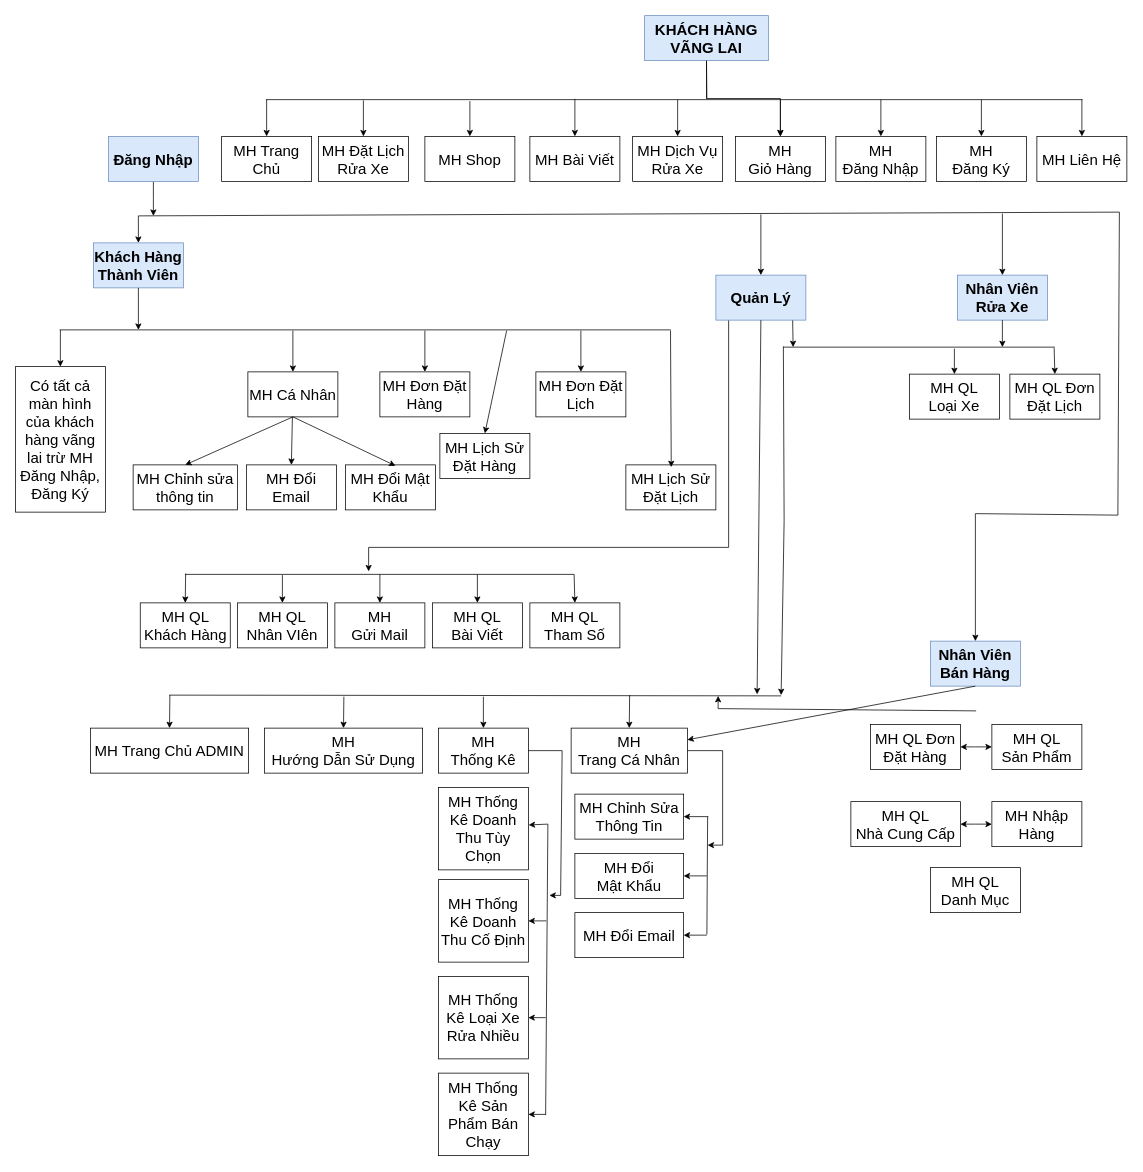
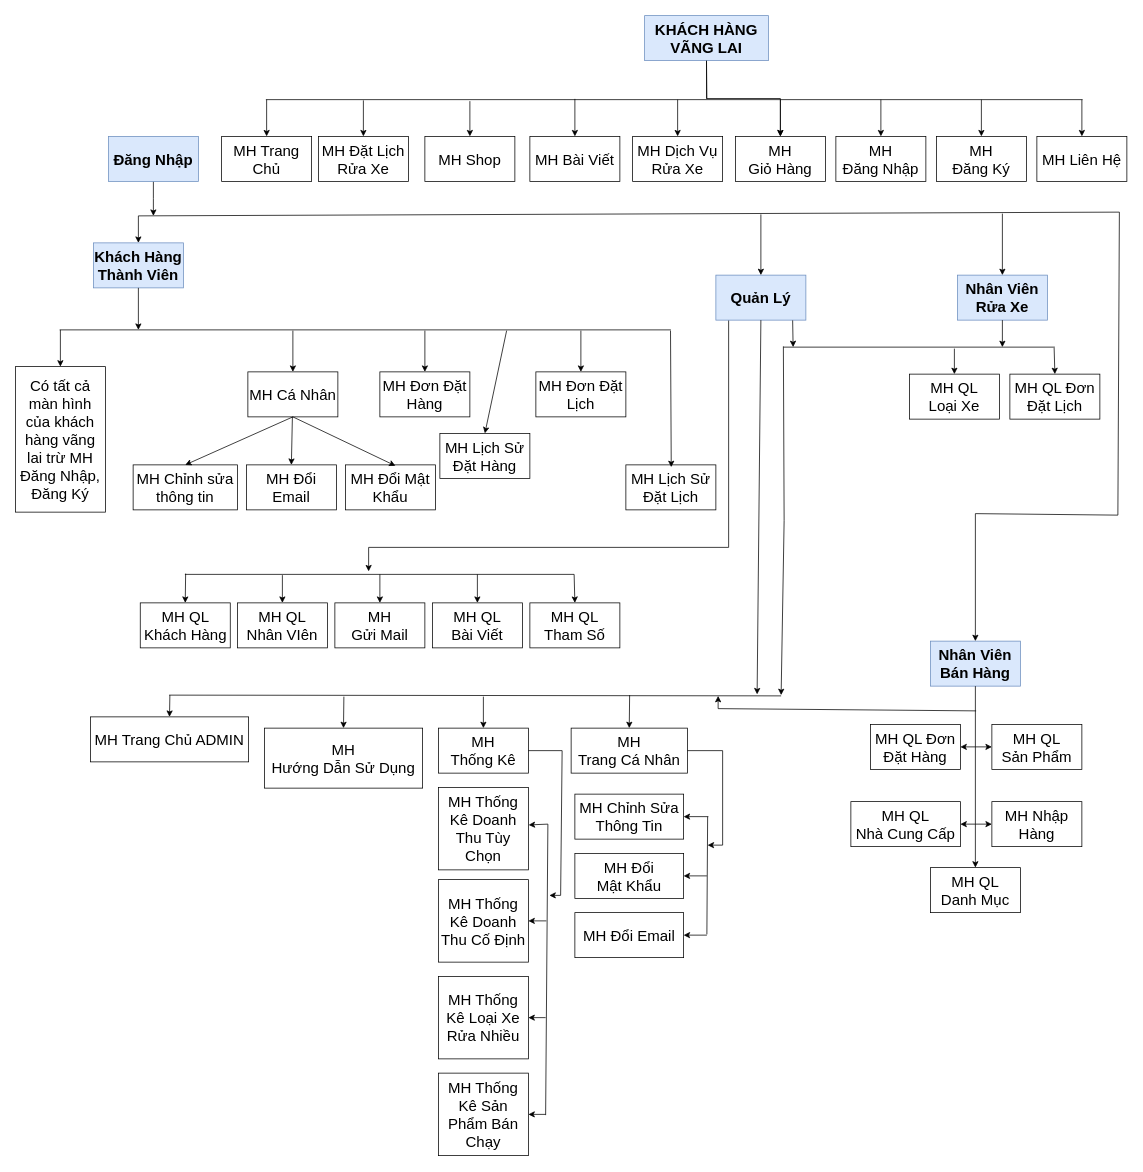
edge "Nhân Viên Bán Hàng" -> "MH Trang Cá Nhân": now "Nhân Viên Bán Hàng" -> "MH QL Danh Mục"
node "MH Trang Chủ ADMIN": moved (170, 750) -> (170, 739)
node "MH Hướng Dẫn Sử Dụng": size 158x45 -> 158x60
